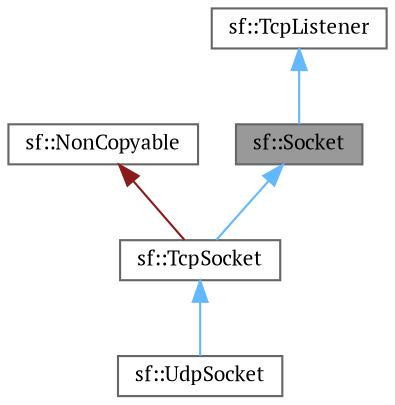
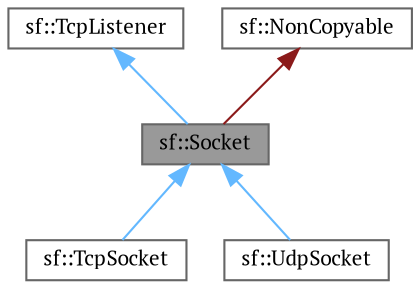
edge "sf::TcpSocket" -> "sf::NonCopyable": now "sf::Socket" -> "sf::NonCopyable"
edge "sf::UdpSocket" -> "sf::TcpSocket": now "sf::UdpSocket" -> "sf::Socket"
